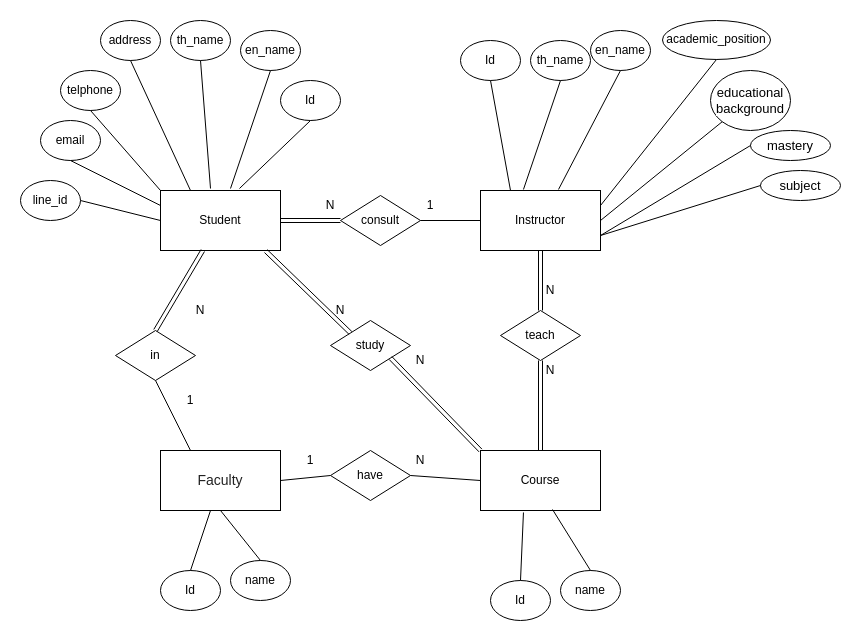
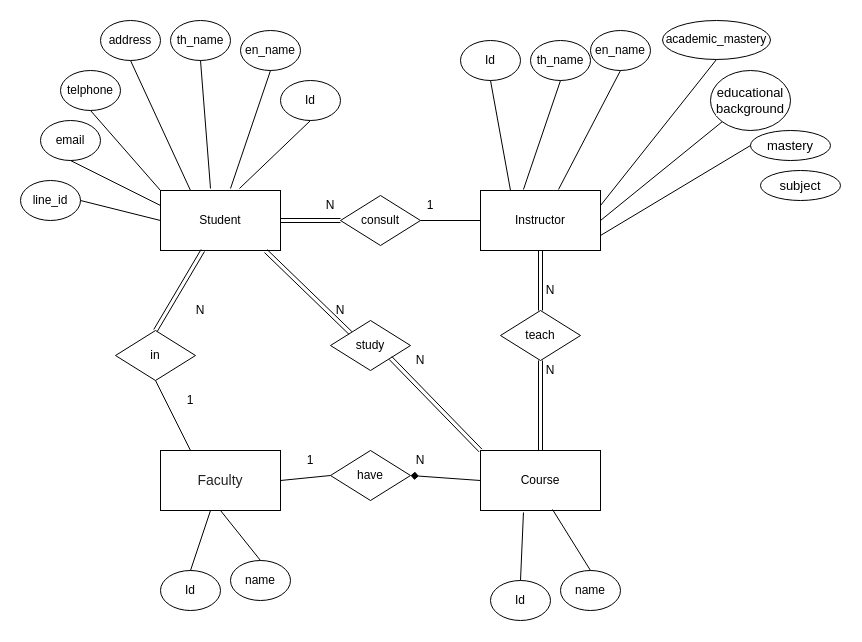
node "academic_position": label "academic_position" -> "academic_mastery"
edge "subject" -- "Instructor": removed
edge "have" -- "Course": arrowhead none -> diamond
